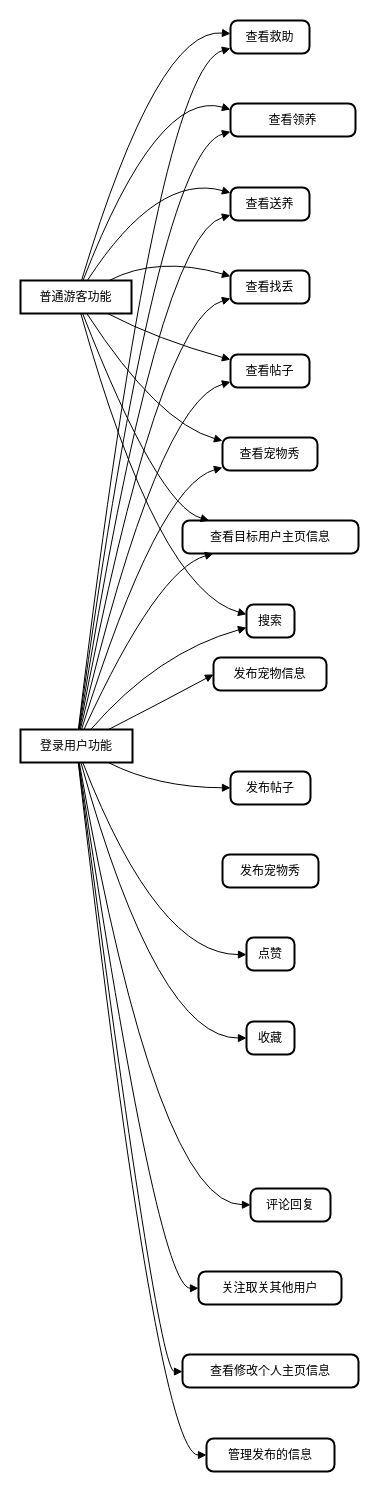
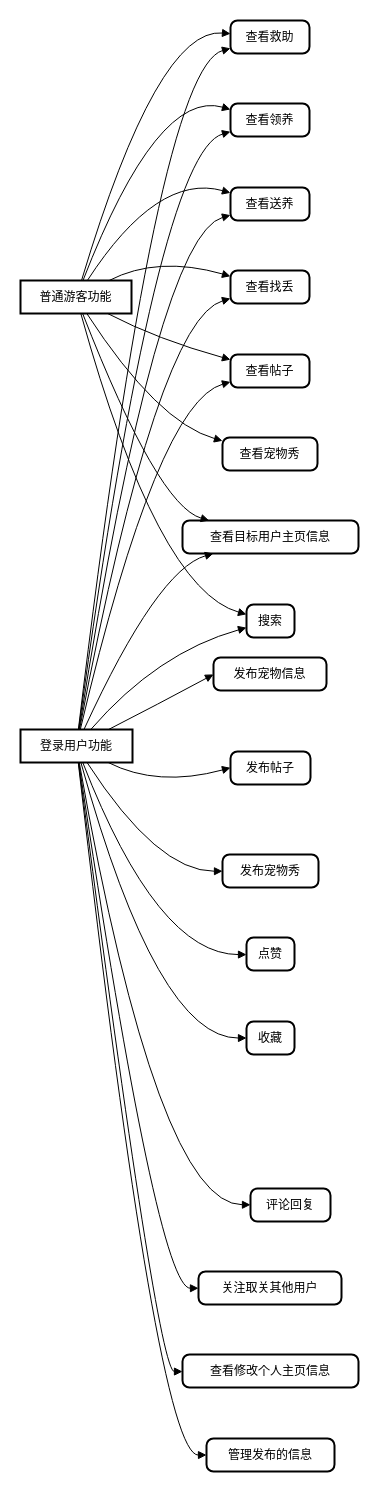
node "查看领养": size 125x33 -> 79x33
edge "登录用户功能" -> "查看宠物秀": removed
node "发布帖子": moved (271, 788) -> (271, 768)
edge "登录用户功能" -> "发布宠物秀": added
